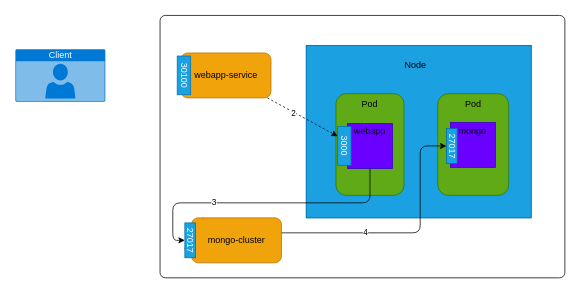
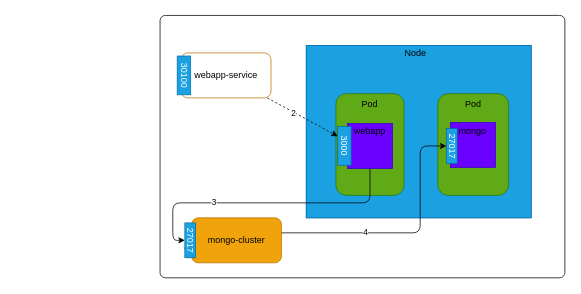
node "Node": moved (416, 65) -> (416, 53)
node "Client": removed
node "webapp-service": fillcolor #f0a30a -> #ffffff
